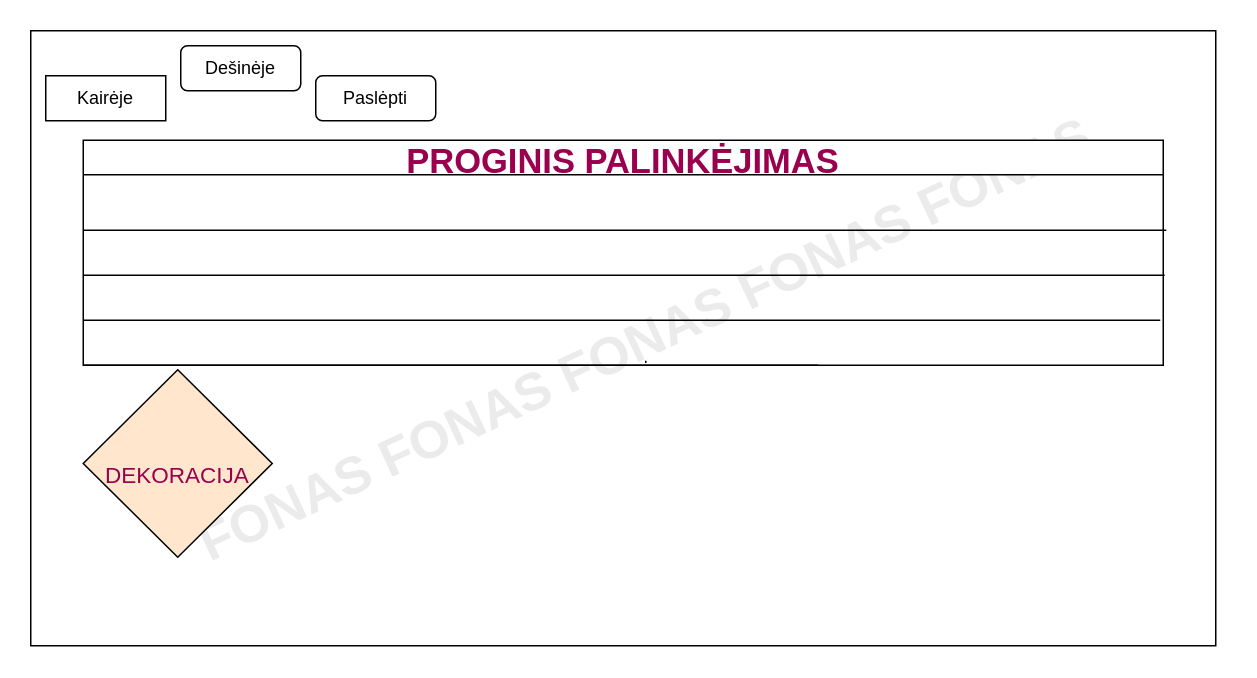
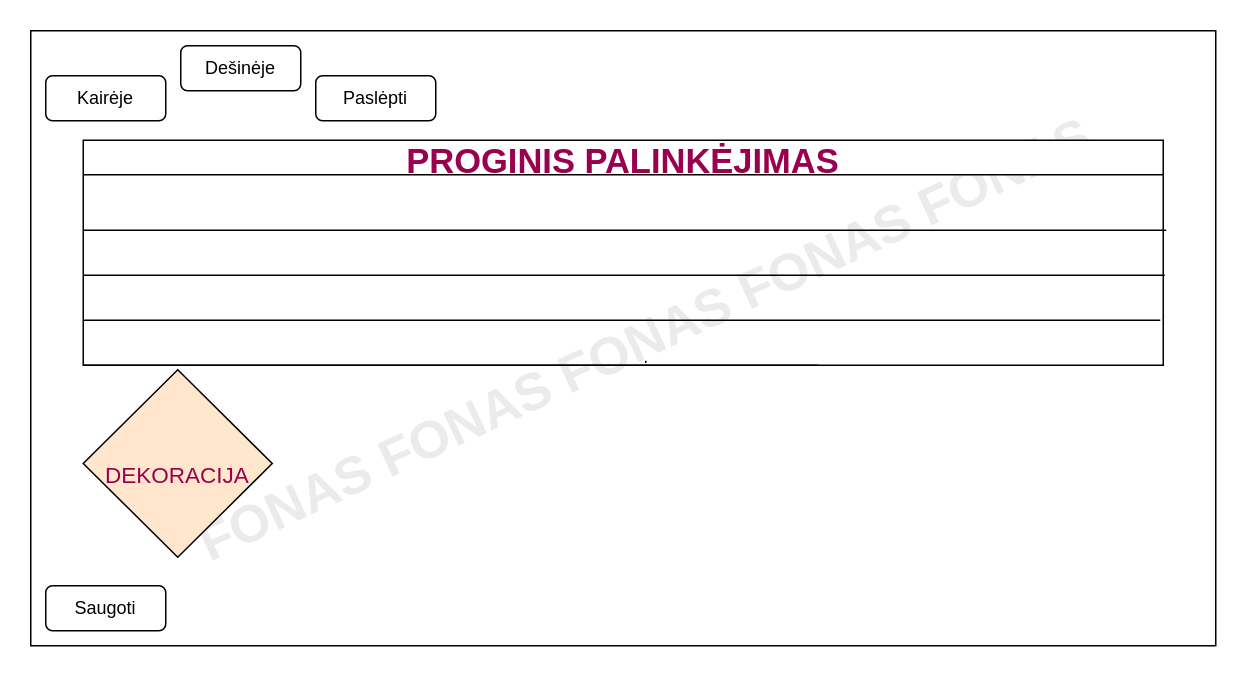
node "Kairėje": shape rectangle -> rounded rectangle
node "Saugoti": added
